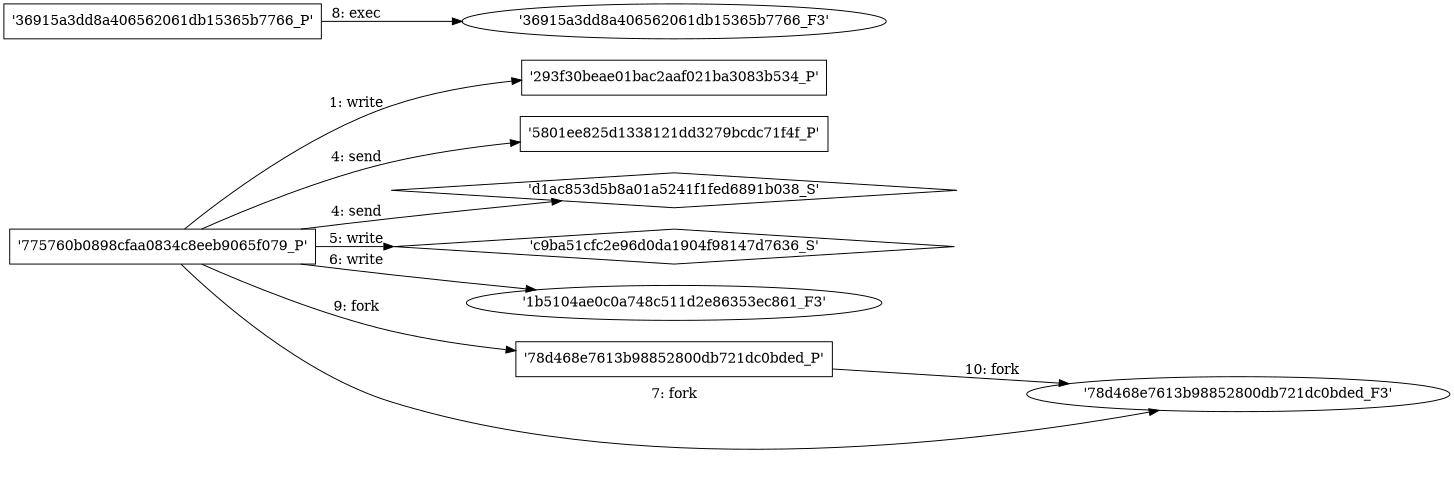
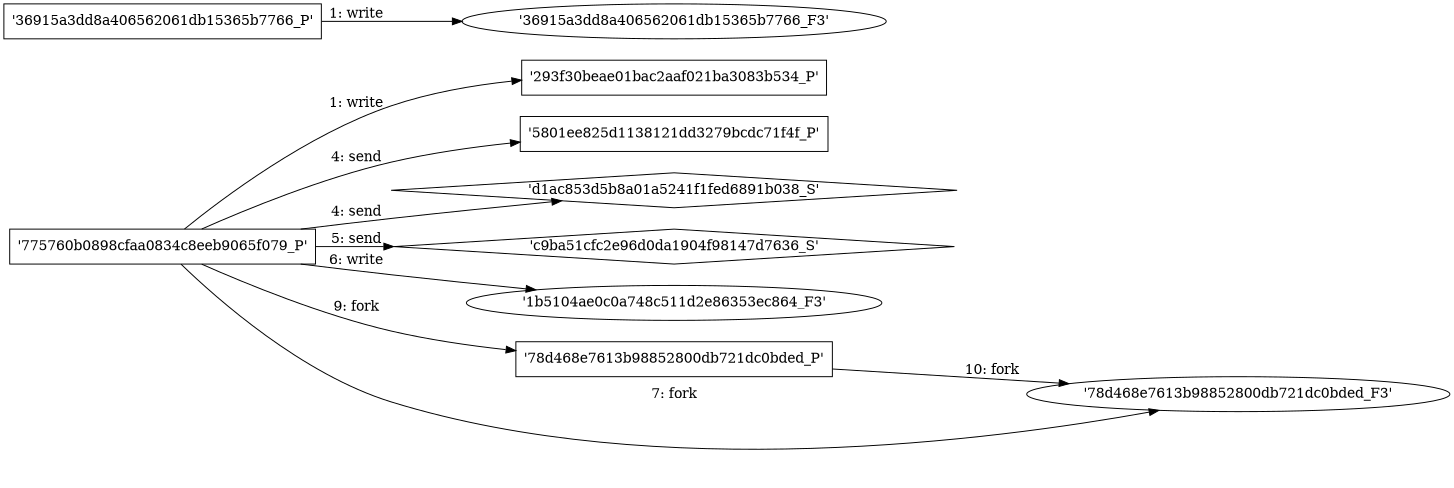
edge "'36915a3dd8a406562061db15365b7766_P'" -> "'36915a3dd8a406562061db15365b7766_F3'": label "8: exec" -> "1: write"
node "'5801ee825d1338121dd3279bcdc71f4f_P'": label "'5801ee825d1338121dd3279bcdc71f4f_P'" -> "'5801ee825d1138121dd3279bcdc71f4f_P'"
edge "'775760b0898cfaa0834c8eeb9065f079_P'" -> "'c9ba51cfc2e96d0da1904f98147d7636_S'": label "5: write" -> "5: send"
node "'1b5104ae0c0a748c511d2e86353ec861_F3'": label "'1b5104ae0c0a748c511d2e86353ec861_F3'" -> "'1b5104ae0c0a748c511d2e86353ec864_F3'"
